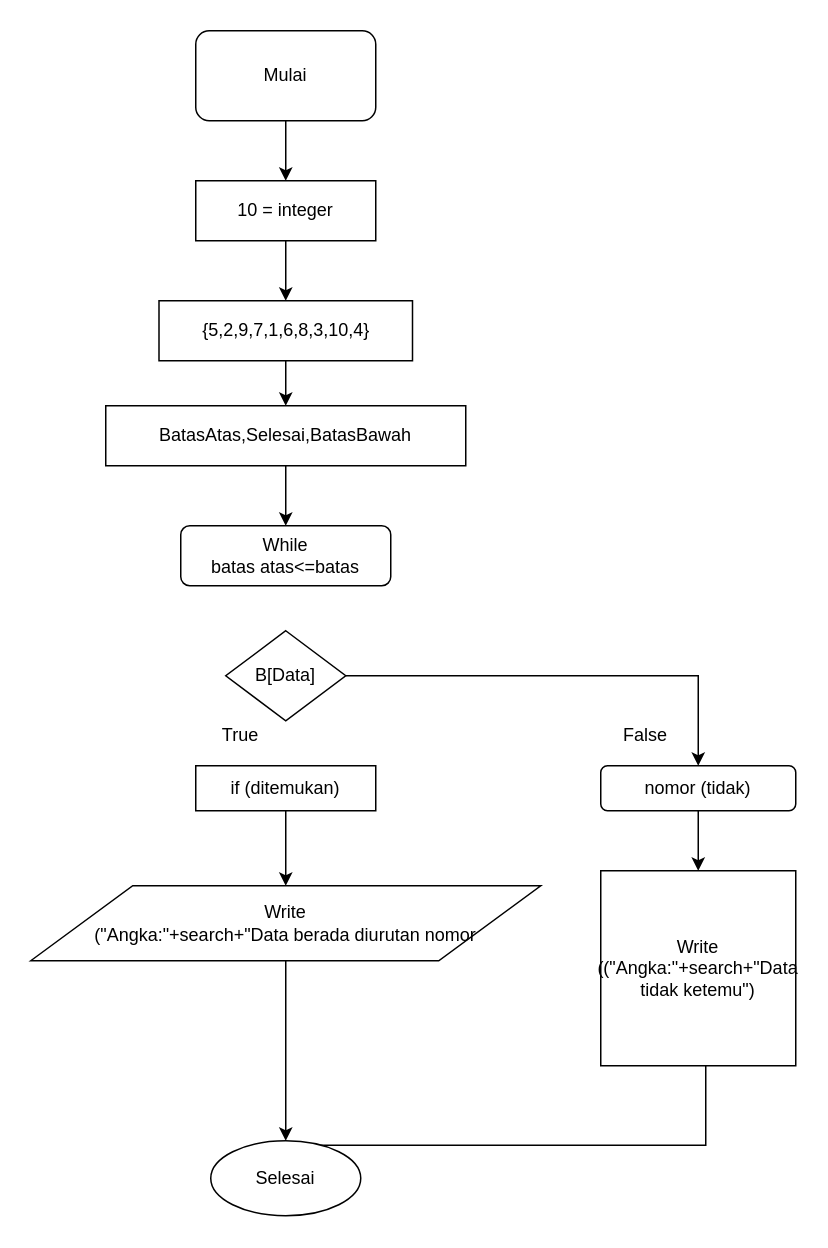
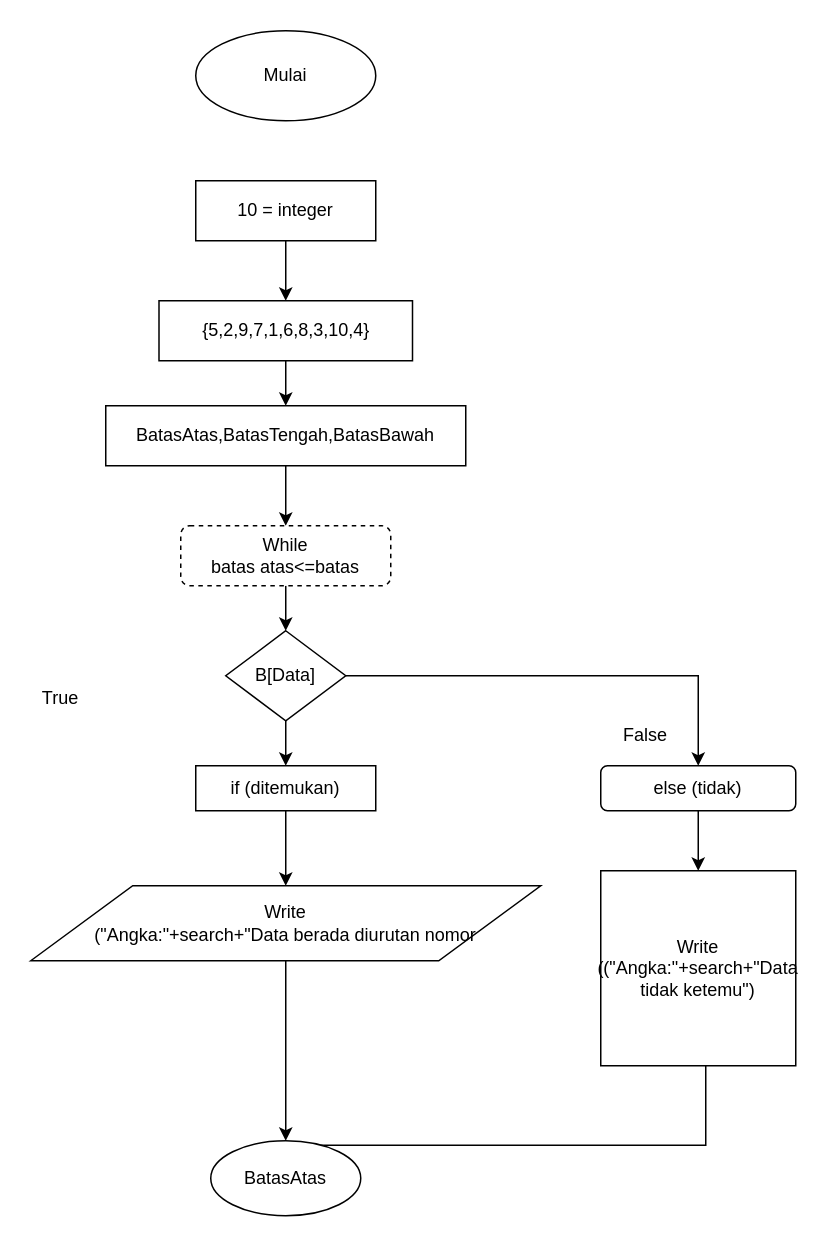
node "Mulai": shape rounded rectangle -> ellipse
edge "Mulai" -> "10 = integer": removed
node "BatasAtas,Selesai,BatasBawah": label "BatasAtas,Selesai,BatasBawah" -> "BatasAtas,BatasTengah,BatasBawah"
node "While batas atas<=batas": style solid -> dashed
edge "While batas atas<=batas" -> "B[Data]": added
node "True": moved (241, 736) -> (61, 698)
edge "B[Data]" -> "if (ditemukan)": added
node "nomor (tidak)": label "nomor (tidak)" -> "else (tidak)"
node "Selesai": label "Selesai" -> "BatasAtas"
